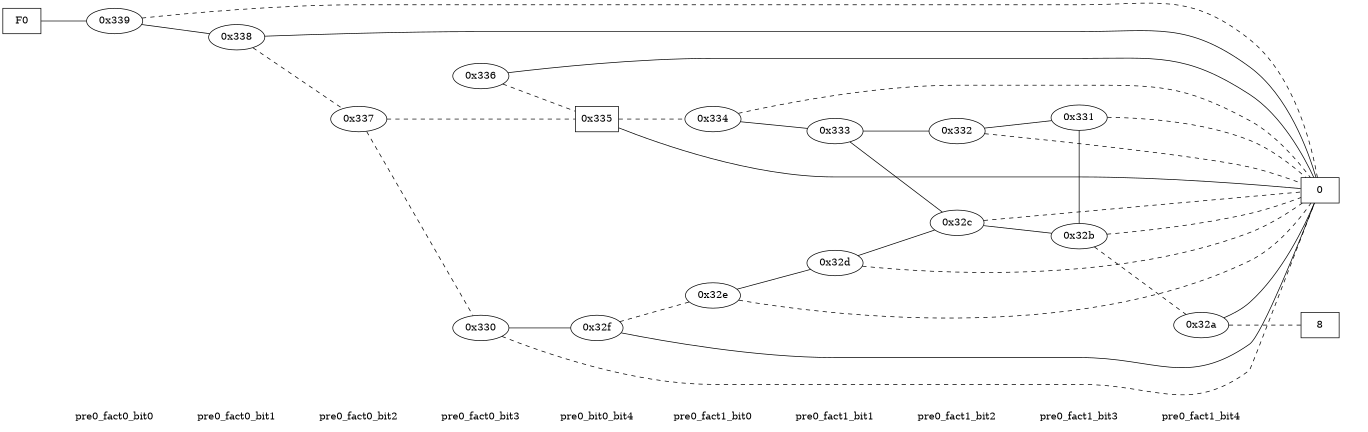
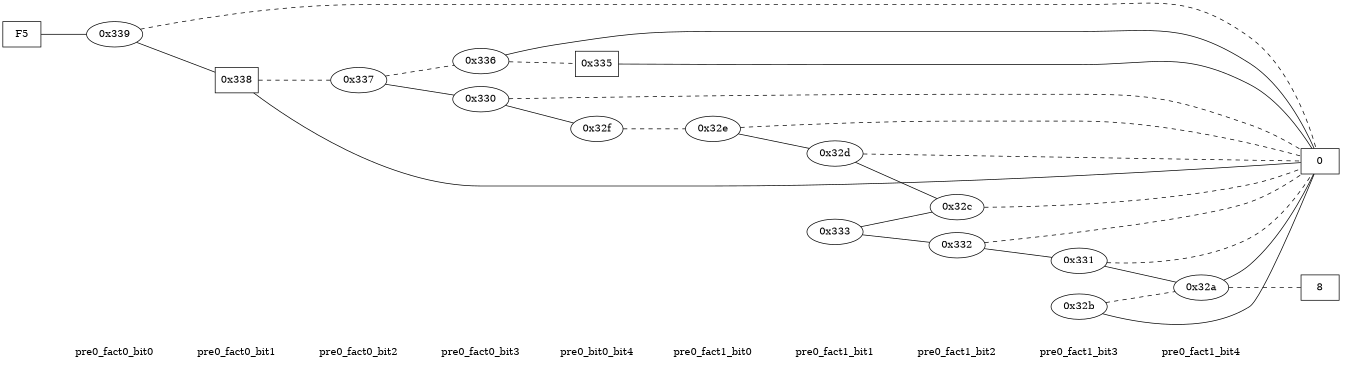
node "F0": label "F0" -> "F5"
node "0x338": shape ellipse -> box
edge "0x337" -- "0x335": now "0x337" -- "0x336"
node "0x334": removed
edge "0x331" -- "0x32b": now "0x331" -- "0x32a"
edge "0" -- "0x32b": style dashed -> solid
edge "0x337" -- "0x330": style dashed -> solid
edge "0x32c" -- "0x32b": removed
edge "0" -- "0x32f": removed
